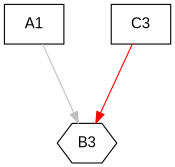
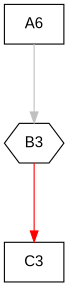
node "A1": label "A1" -> "A6"
edge "C3" -> "B3": reversed
